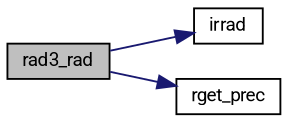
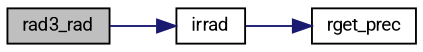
edge "rad3_rad" -> "rget_prec": now "irrad" -> "rget_prec"
